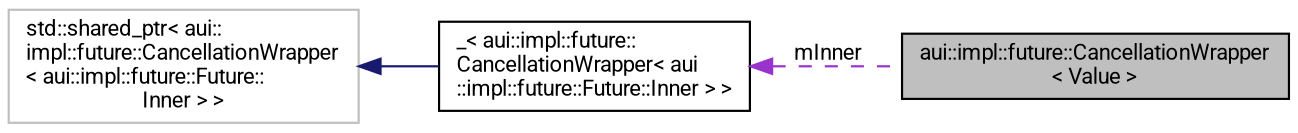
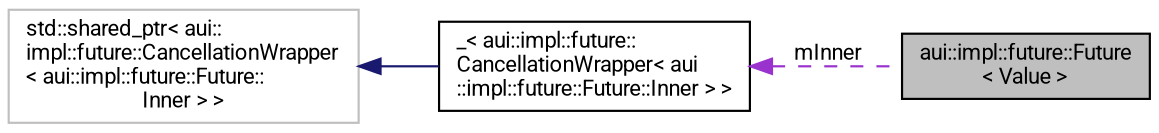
node "aui::impl::future::CancellationWrapper < Value >": label "aui::impl::future::CancellationWrapper < Value >" -> "aui::impl::future::Future < Value >"
